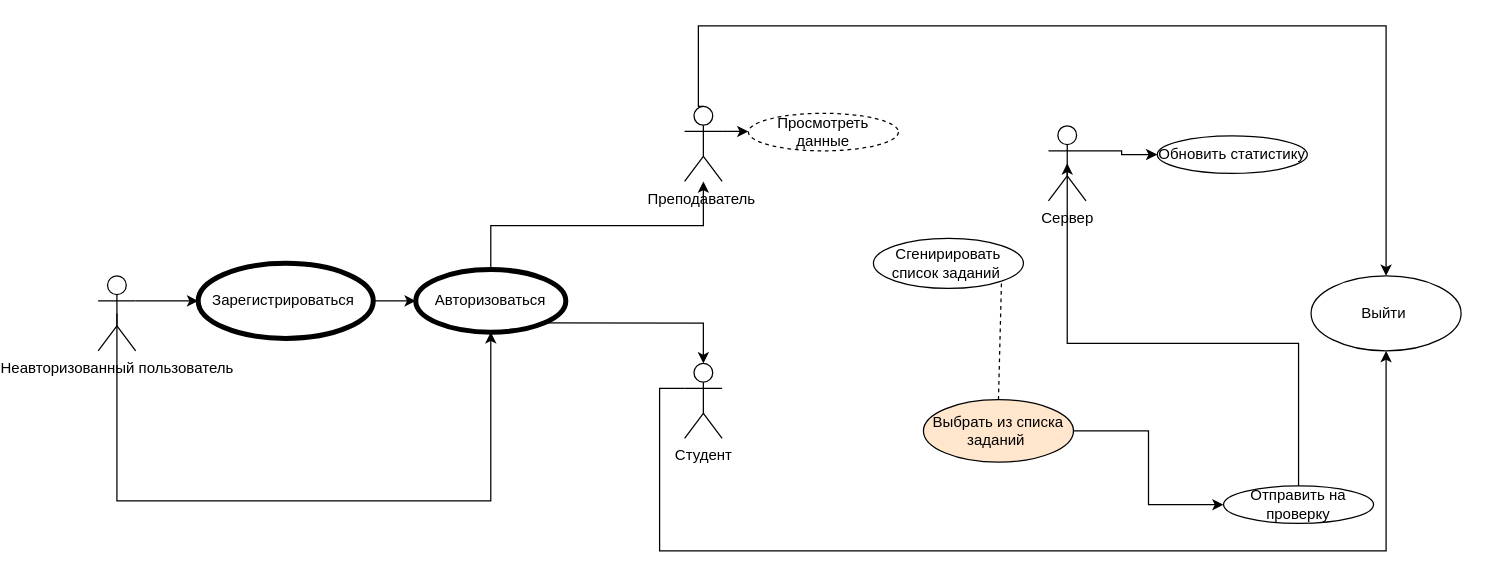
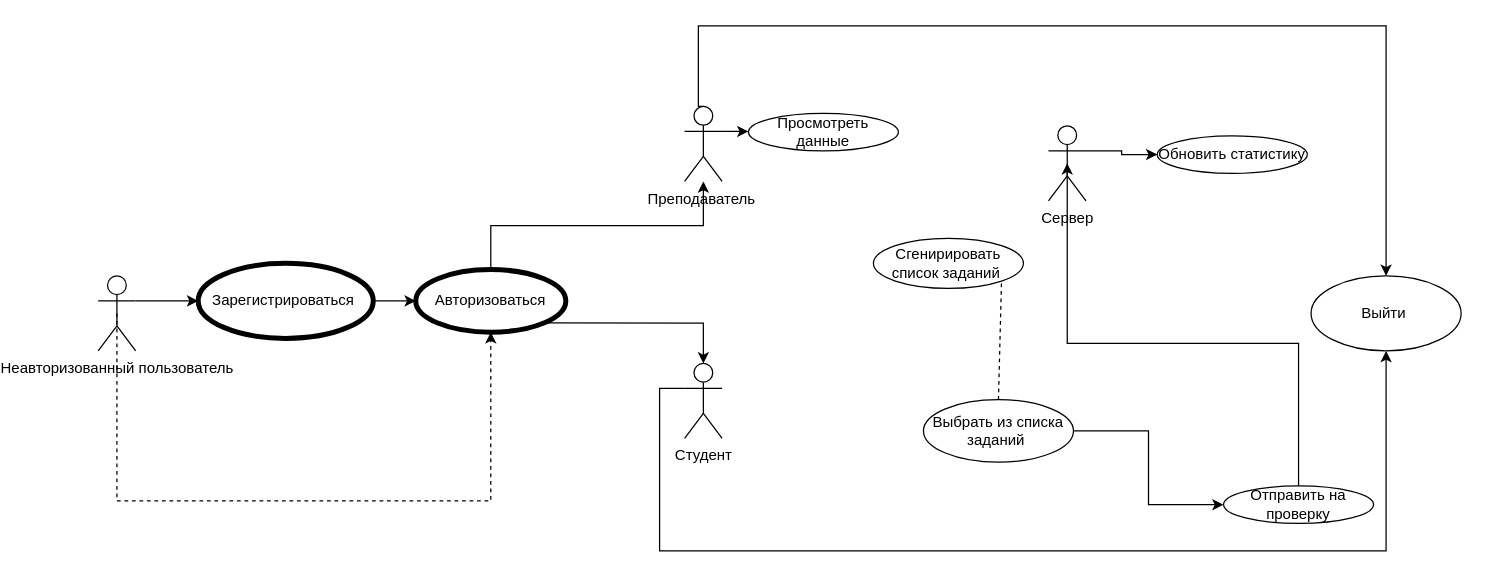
node "Просмотреть данные": style dashed -> solid
node "Выбрать из списка заданий": fillcolor #ffe6cc -> #ffffff
edge "Неавторизованный пользователь" -> "Авторизоваться": style solid -> dashed
